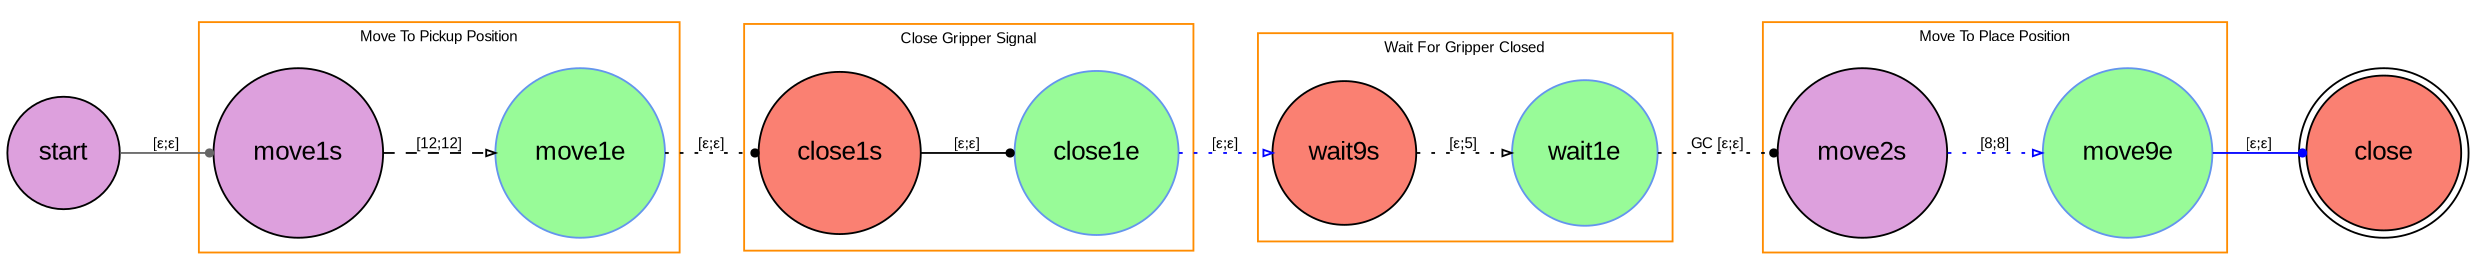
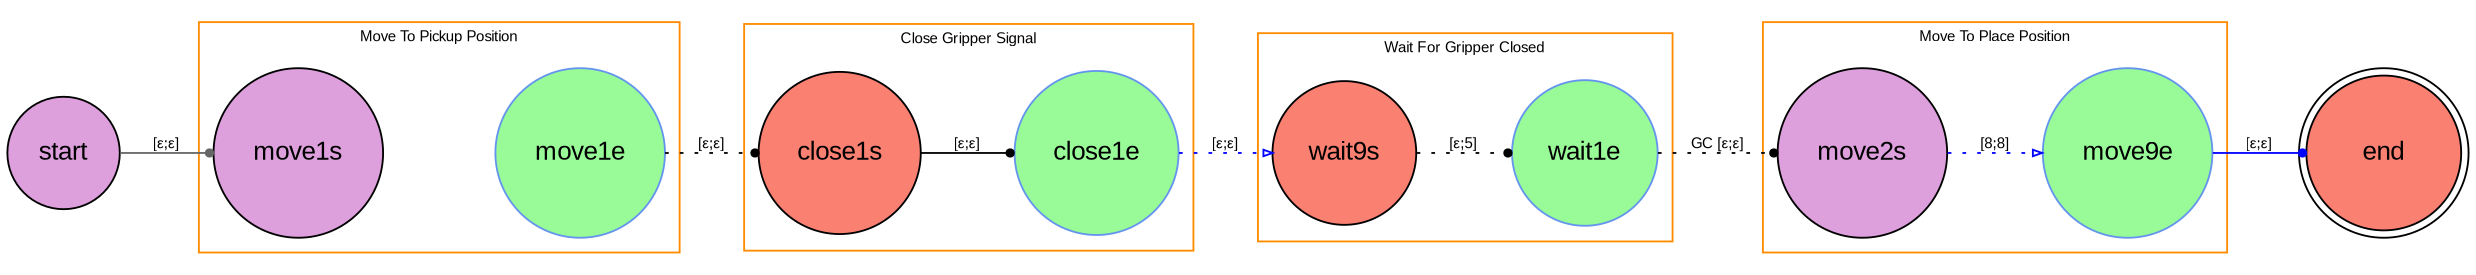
edge "move1s" -> "move1e": removed, label "[12;12]"
edge "wait9s" -> "wait1e": arrowhead onormal -> dot
node "close": label "close" -> "end"
